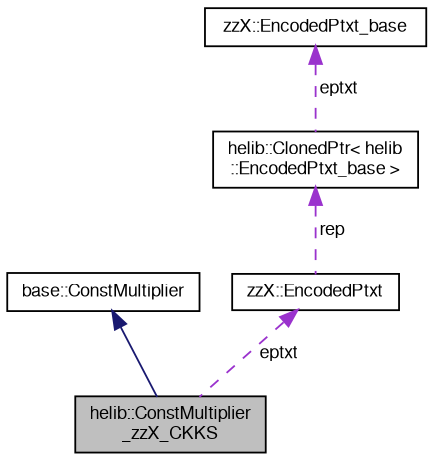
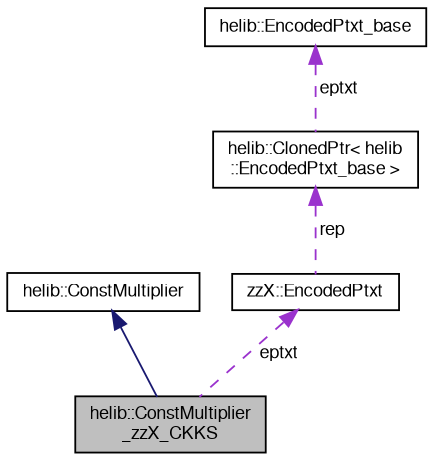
node "zzX::EncodedPtxt_base": label "zzX::EncodedPtxt_base" -> "helib::EncodedPtxt_base"
node "base::ConstMultiplier": label "base::ConstMultiplier" -> "helib::ConstMultiplier"
